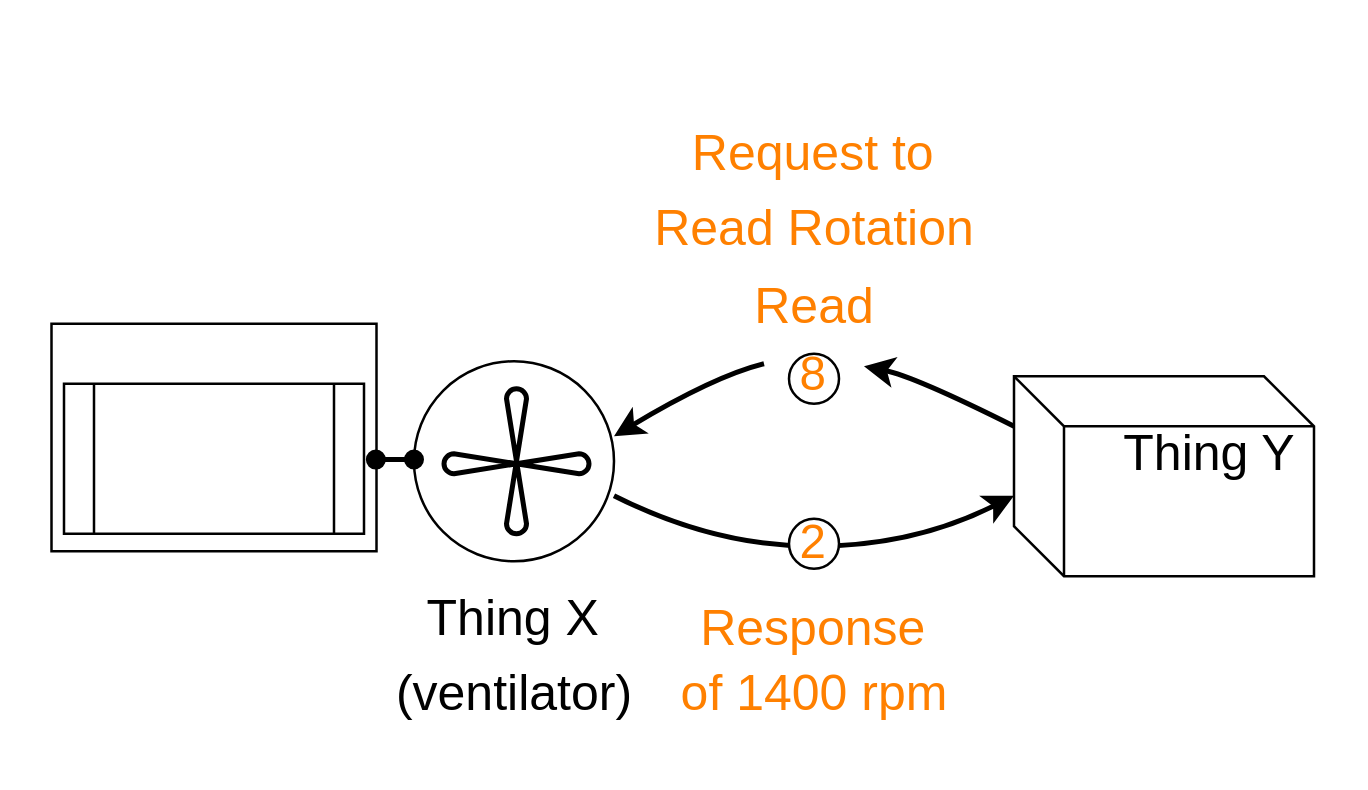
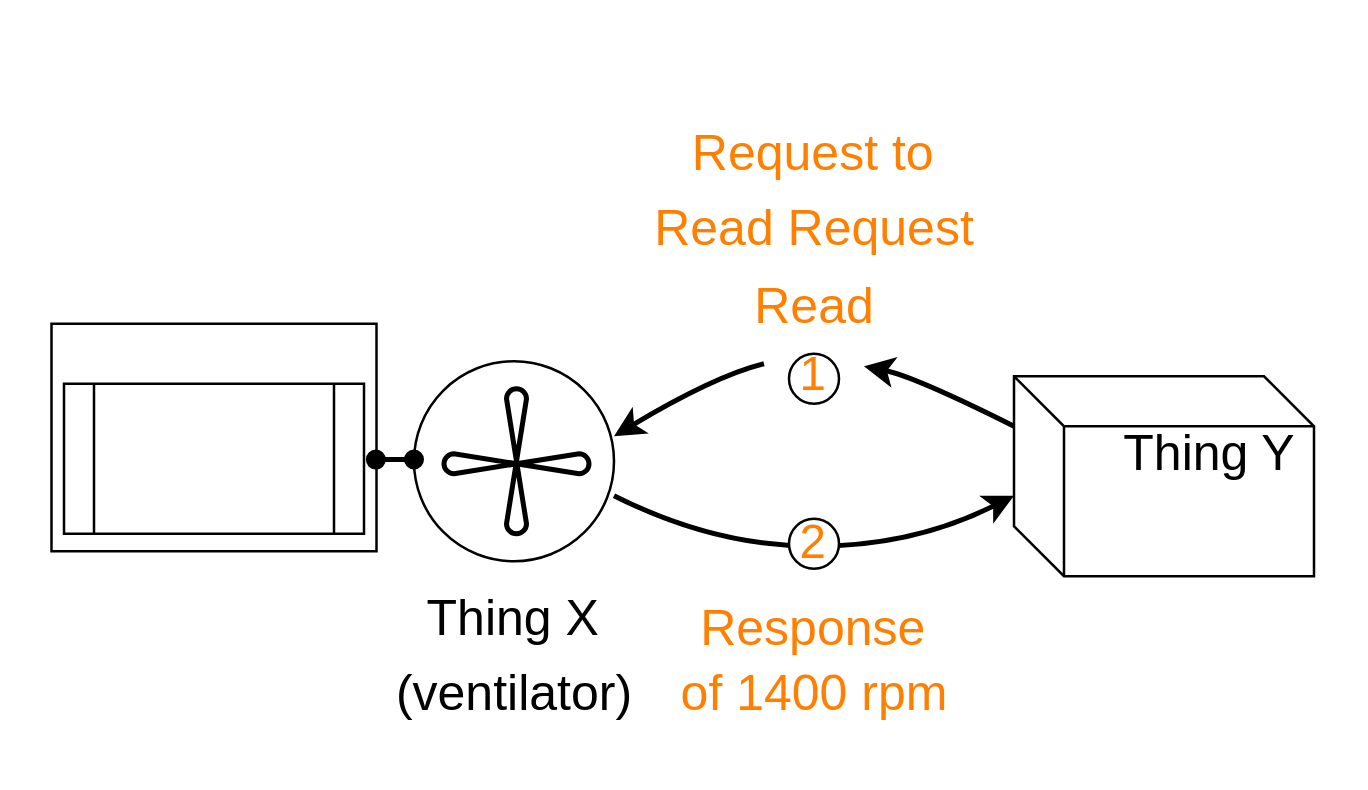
node "Read Rotation": label "Read Rotation" -> "Read Request"
node "8": label "8" -> "1"
